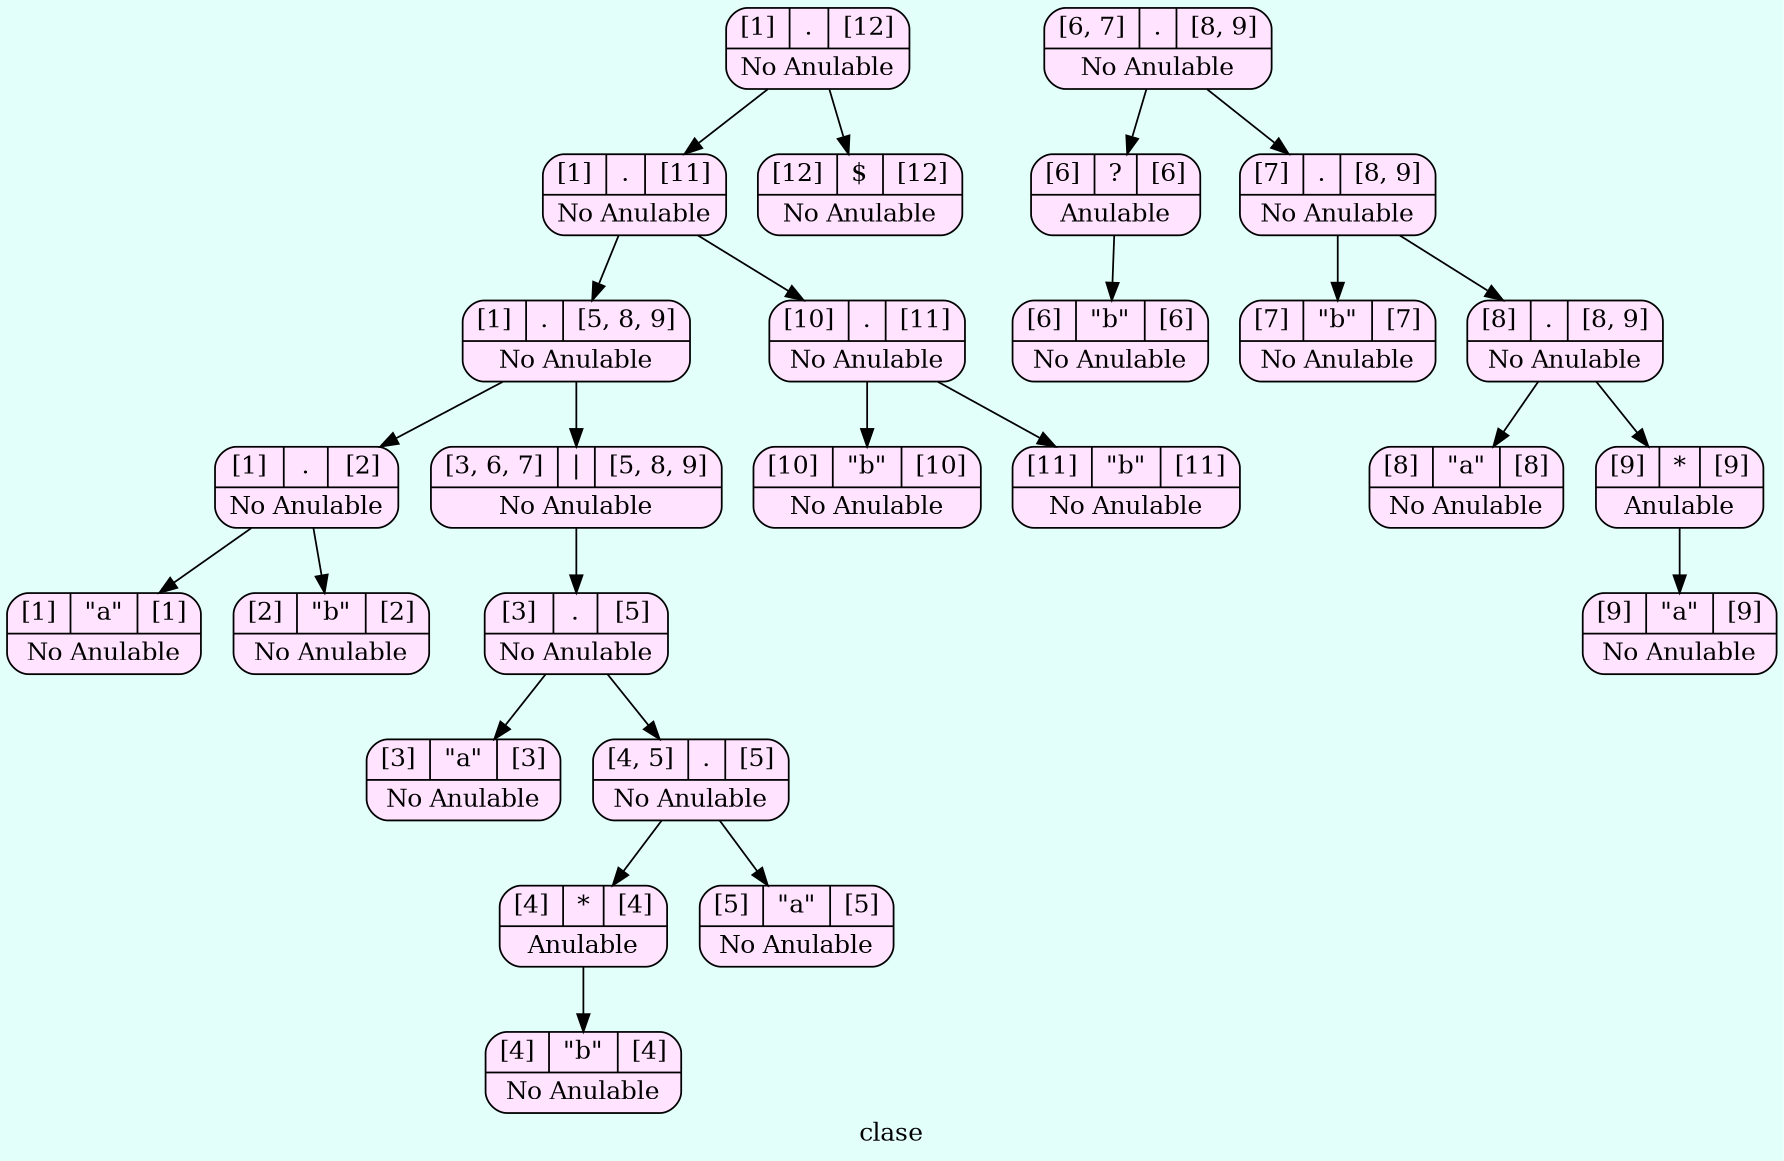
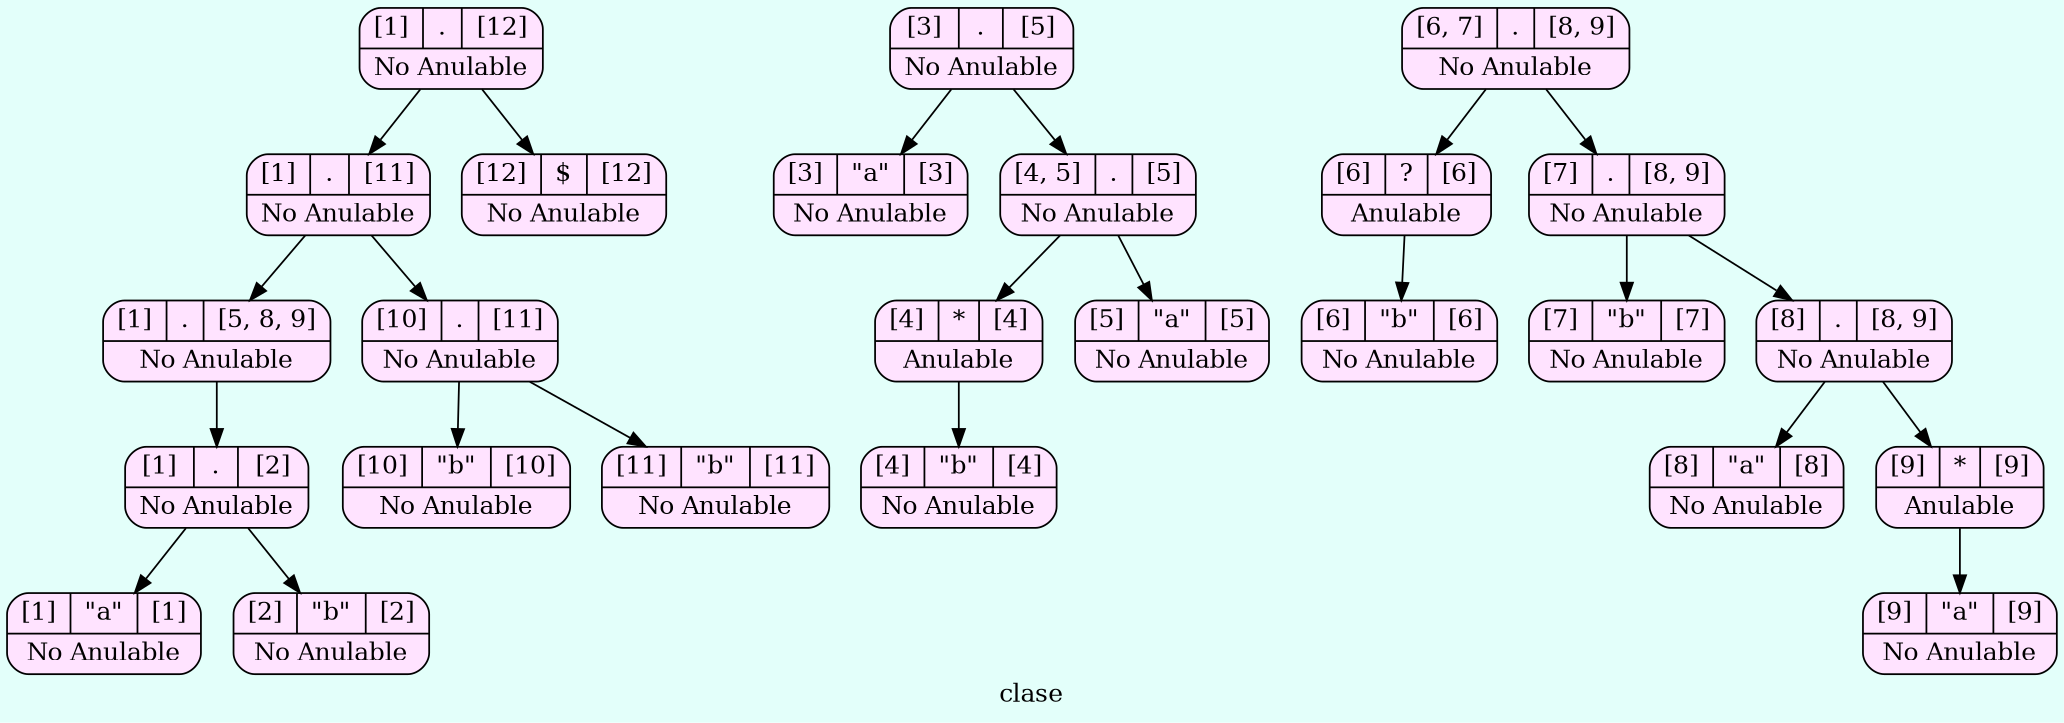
node "[3, 6, 7]": removed
